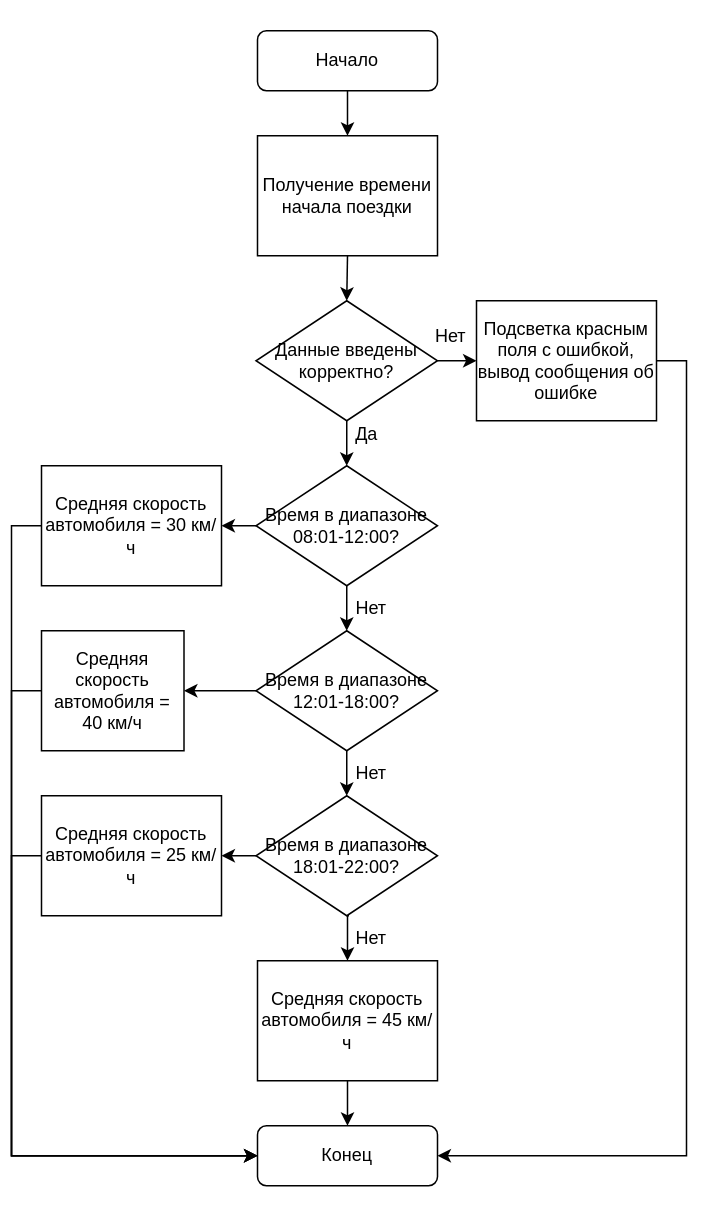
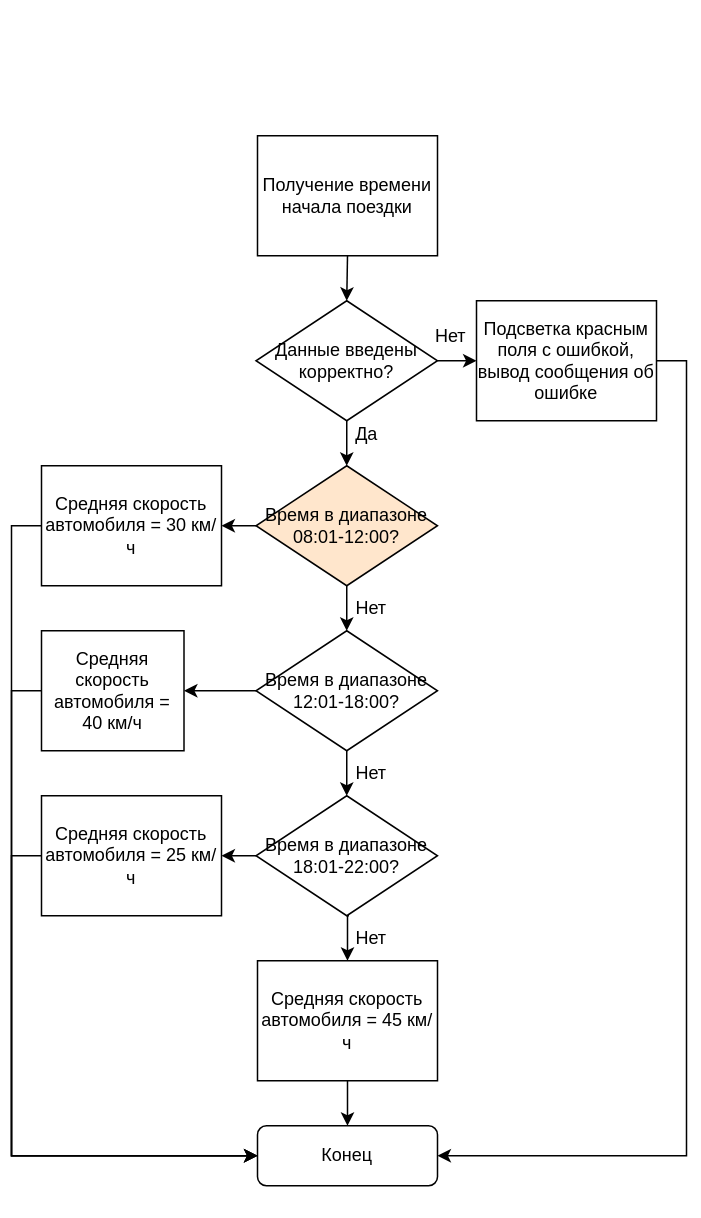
node "Начало": removed
edge "Начало" -> "Получение времени начала поездки": removed
node "Время в диапазоне 08:01-12:00?": fillcolor #ffffff -> #ffe6cc
